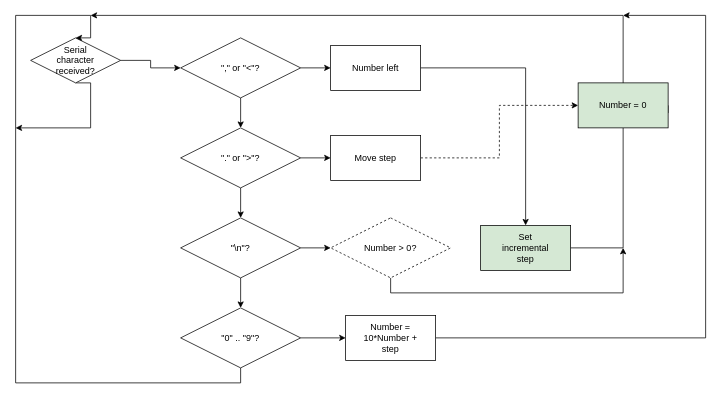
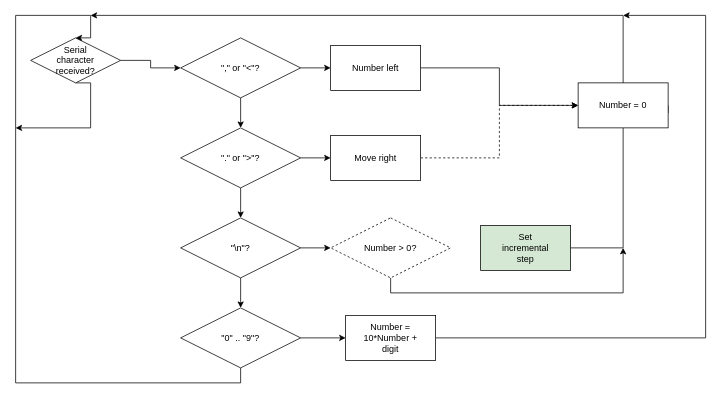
node "Number = 0": fillcolor #d5e8d4 -> #ffffff
edge "Number left" -> "Set incremental step": now "Number left" -> "Number = 0"
node "Move step": label "Move step" -> "Move right"
node "Number = 10*Number + step": label "Number = 10*Number + step" -> "Number = 10*Number + digit"
